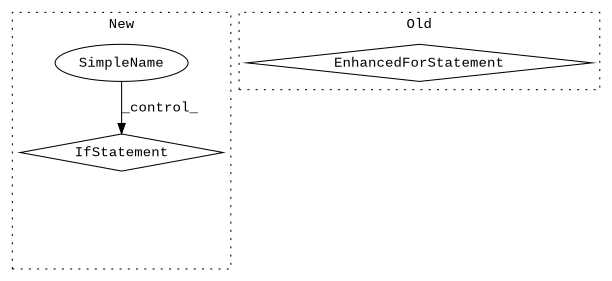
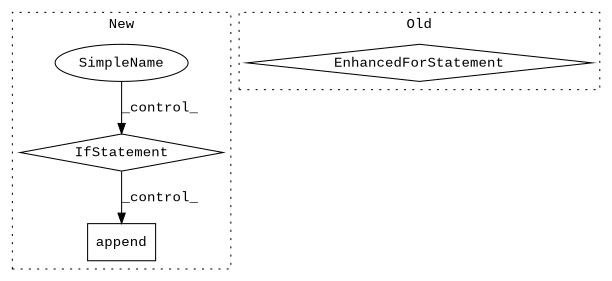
node "append": added
